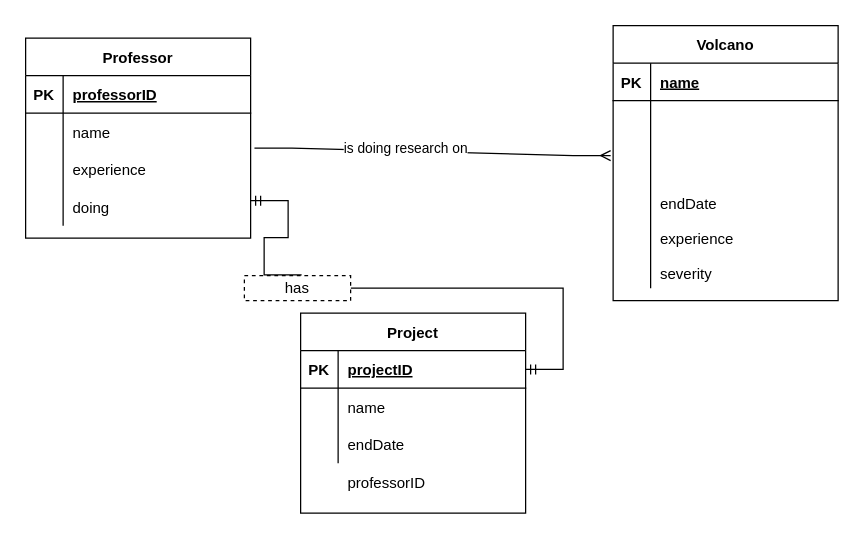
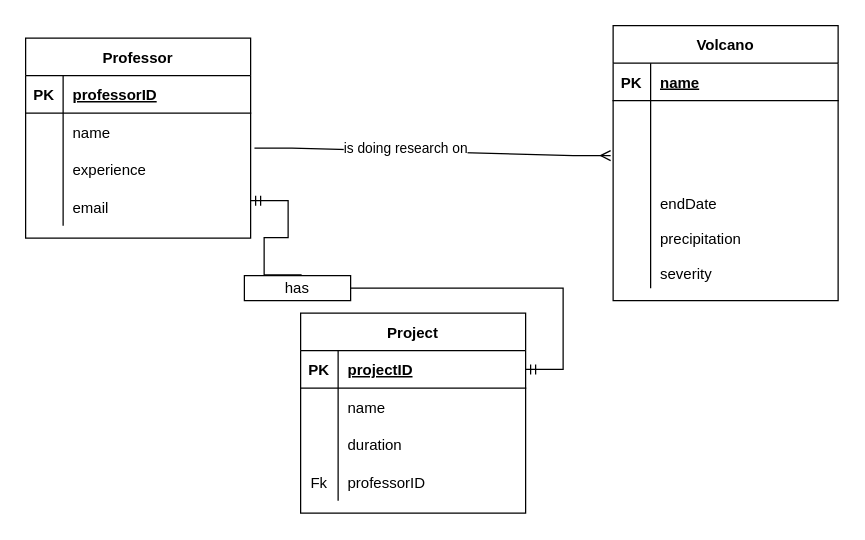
node "endDate experience severity": label "endDate experience severity" -> "endDate precipitation severity"
node "doing": label "doing" -> "email"
node "has": style dashed -> solid
node "endDate": label "endDate" -> "duration"
node "Fk": added
